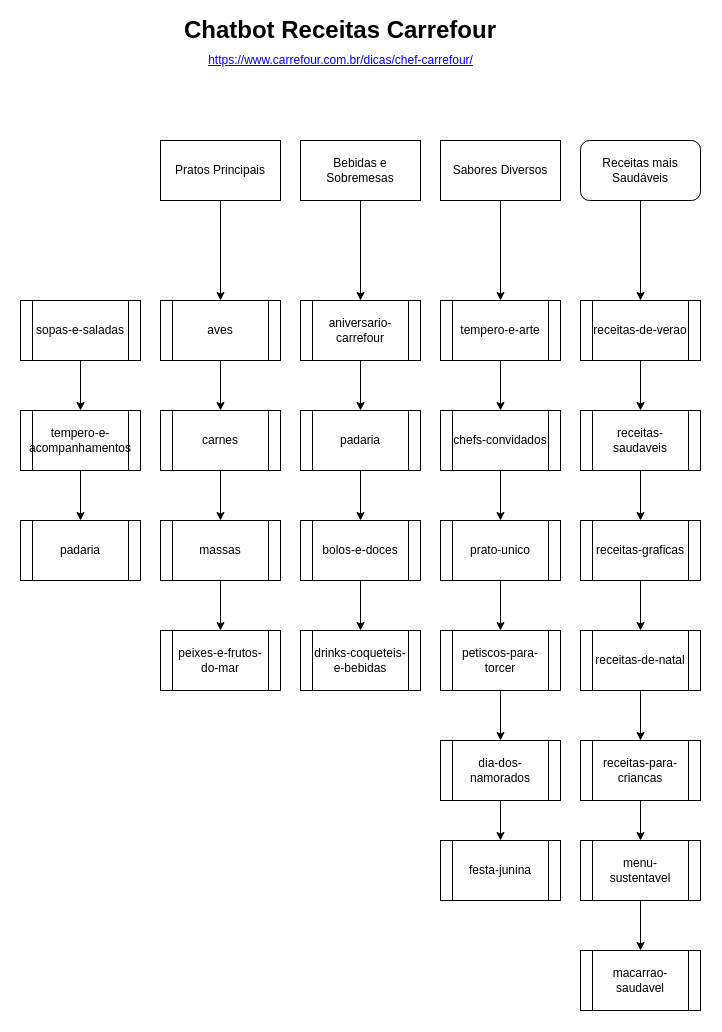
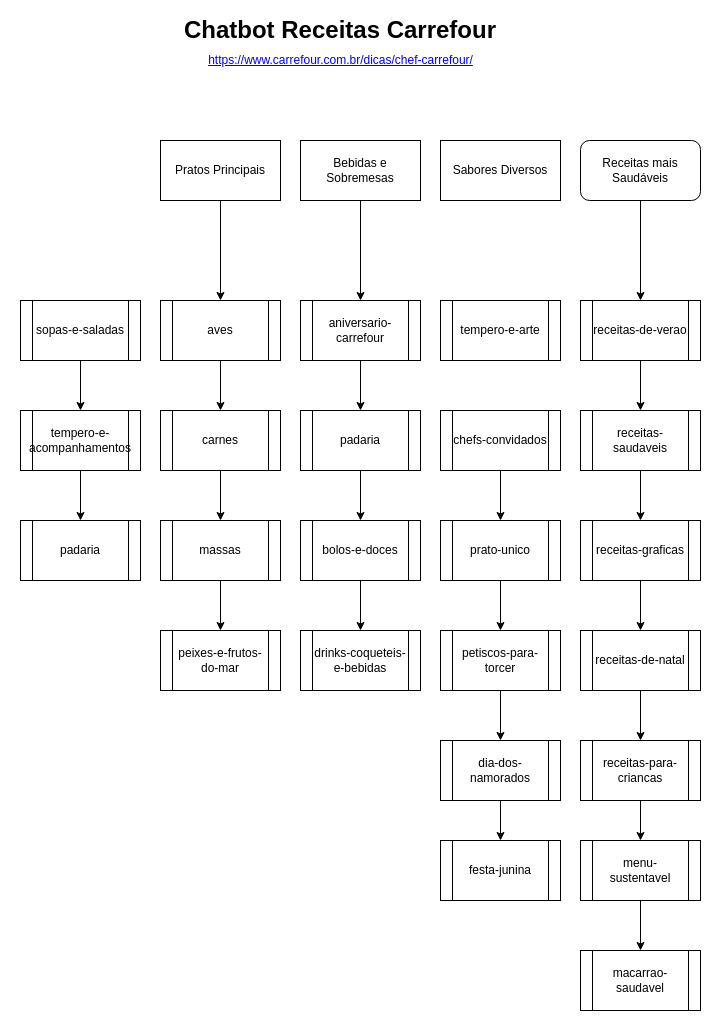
edge "Sabores Diversos" -> "tempero-e-arte": removed
edge "tempero-e-arte" -> "chefs-convidados": removed
